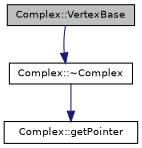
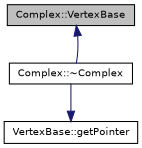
edge "Complex::VertexBase" -> "Complex::~Complex": reversed
node "Complex::getPointer": label "Complex::getPointer" -> "VertexBase::getPointer"
